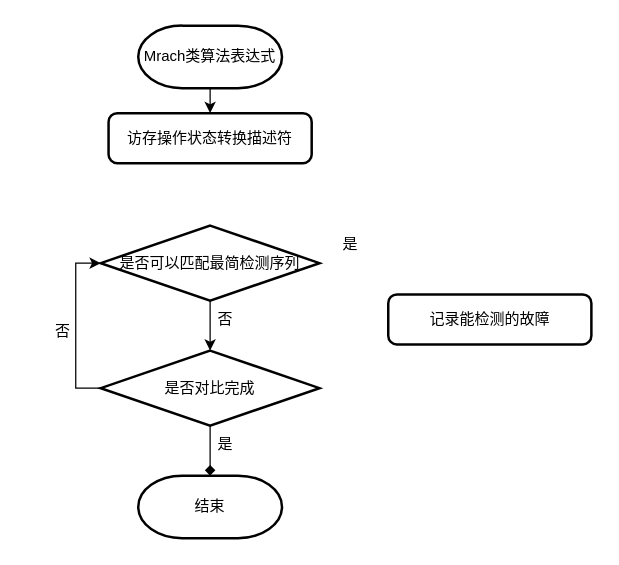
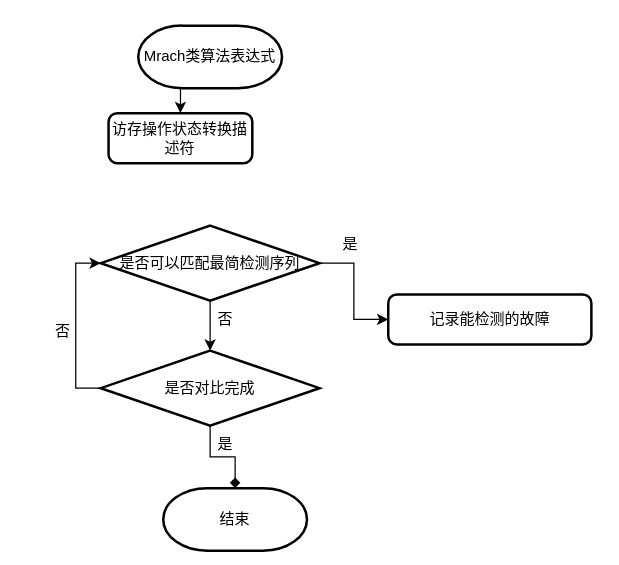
node "访存操作状态转换描述符": size 203x50 -> 144x50
edge "是否可以匹配最简检测序列" -> "记录能检测的故障": added
node "结束": moved (210, 507) -> (235, 519)
